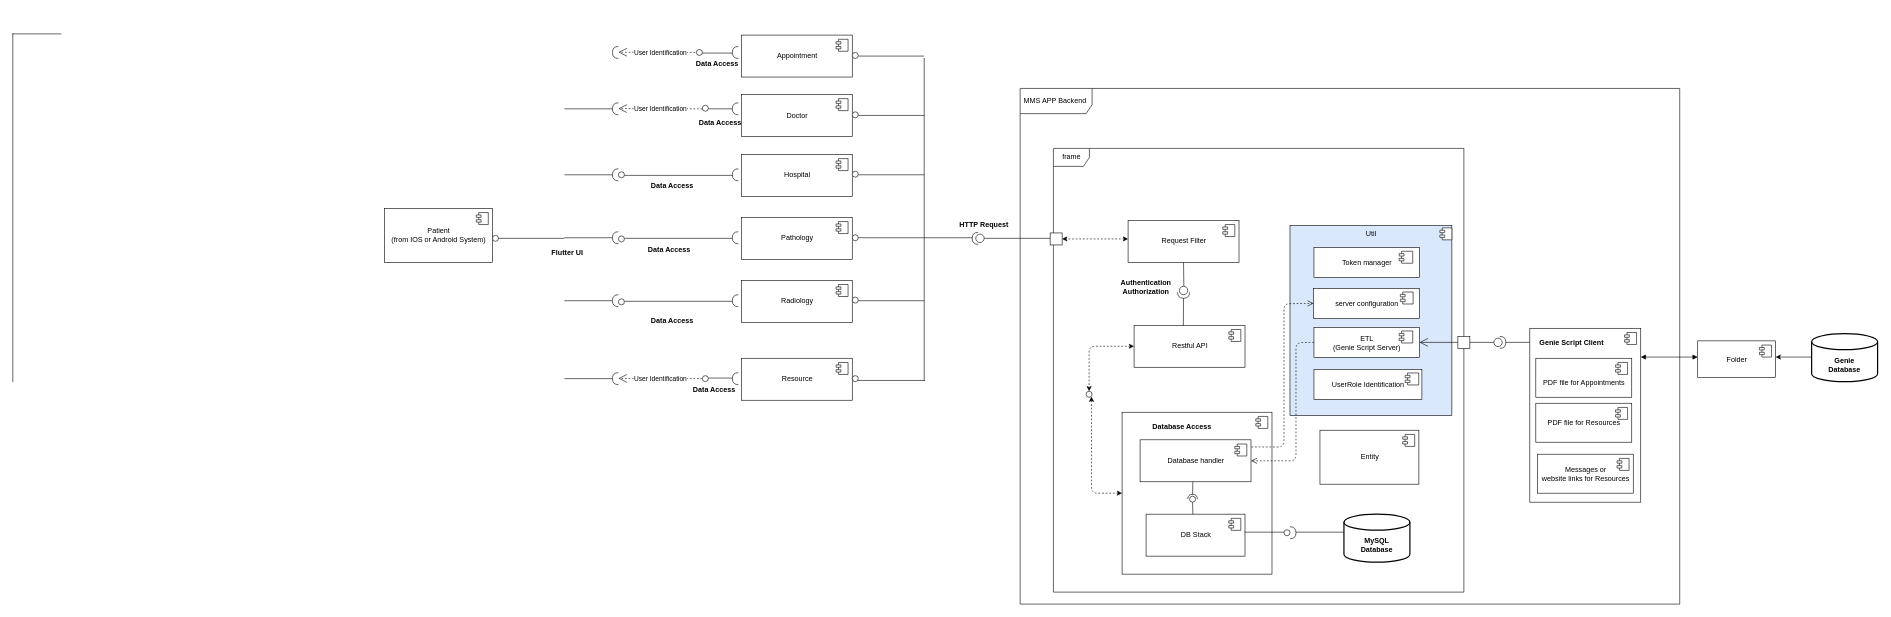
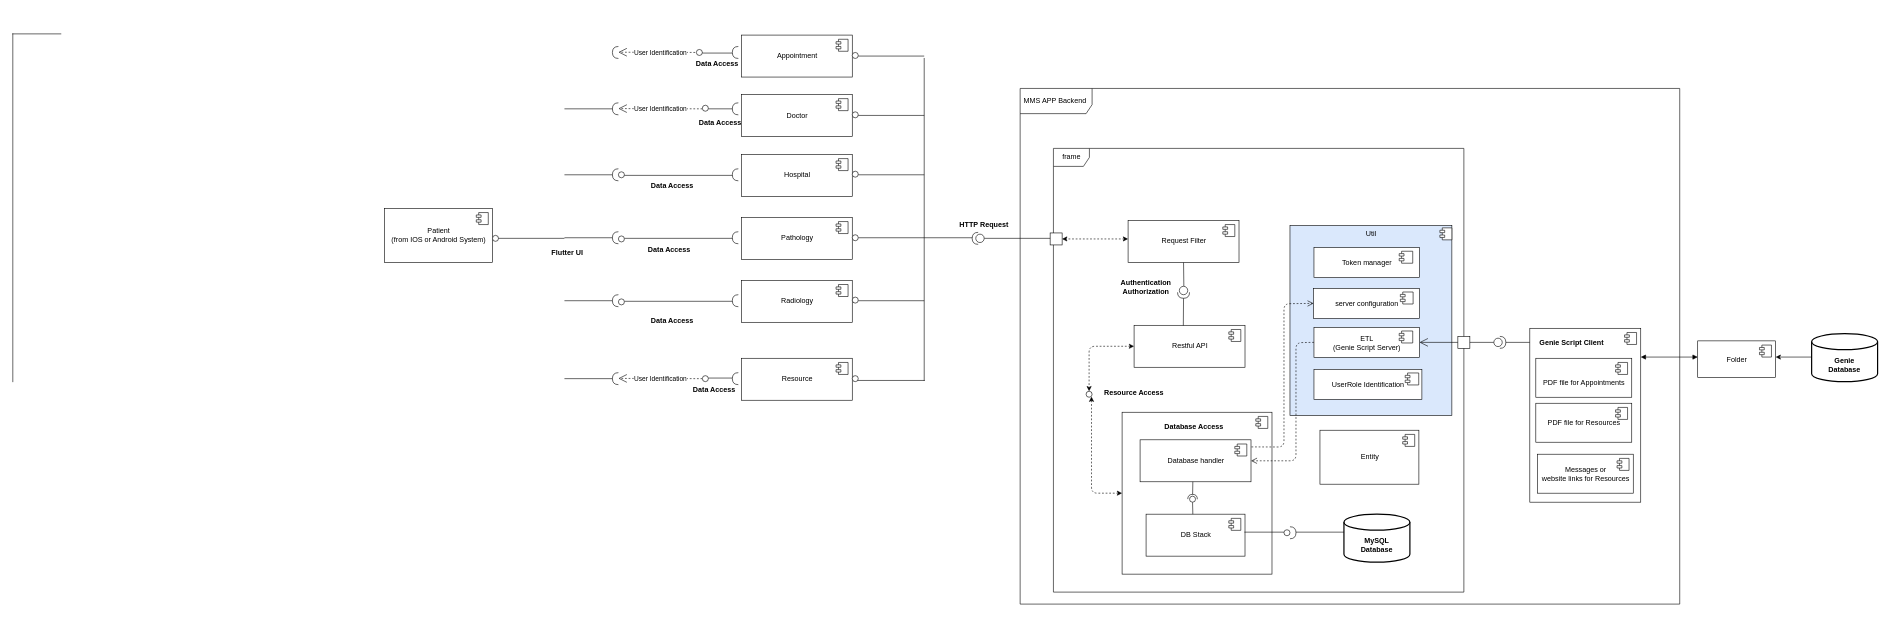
node "Resource Access": added
node "Database Access": moved (1182, 426) -> (1194, 426)
